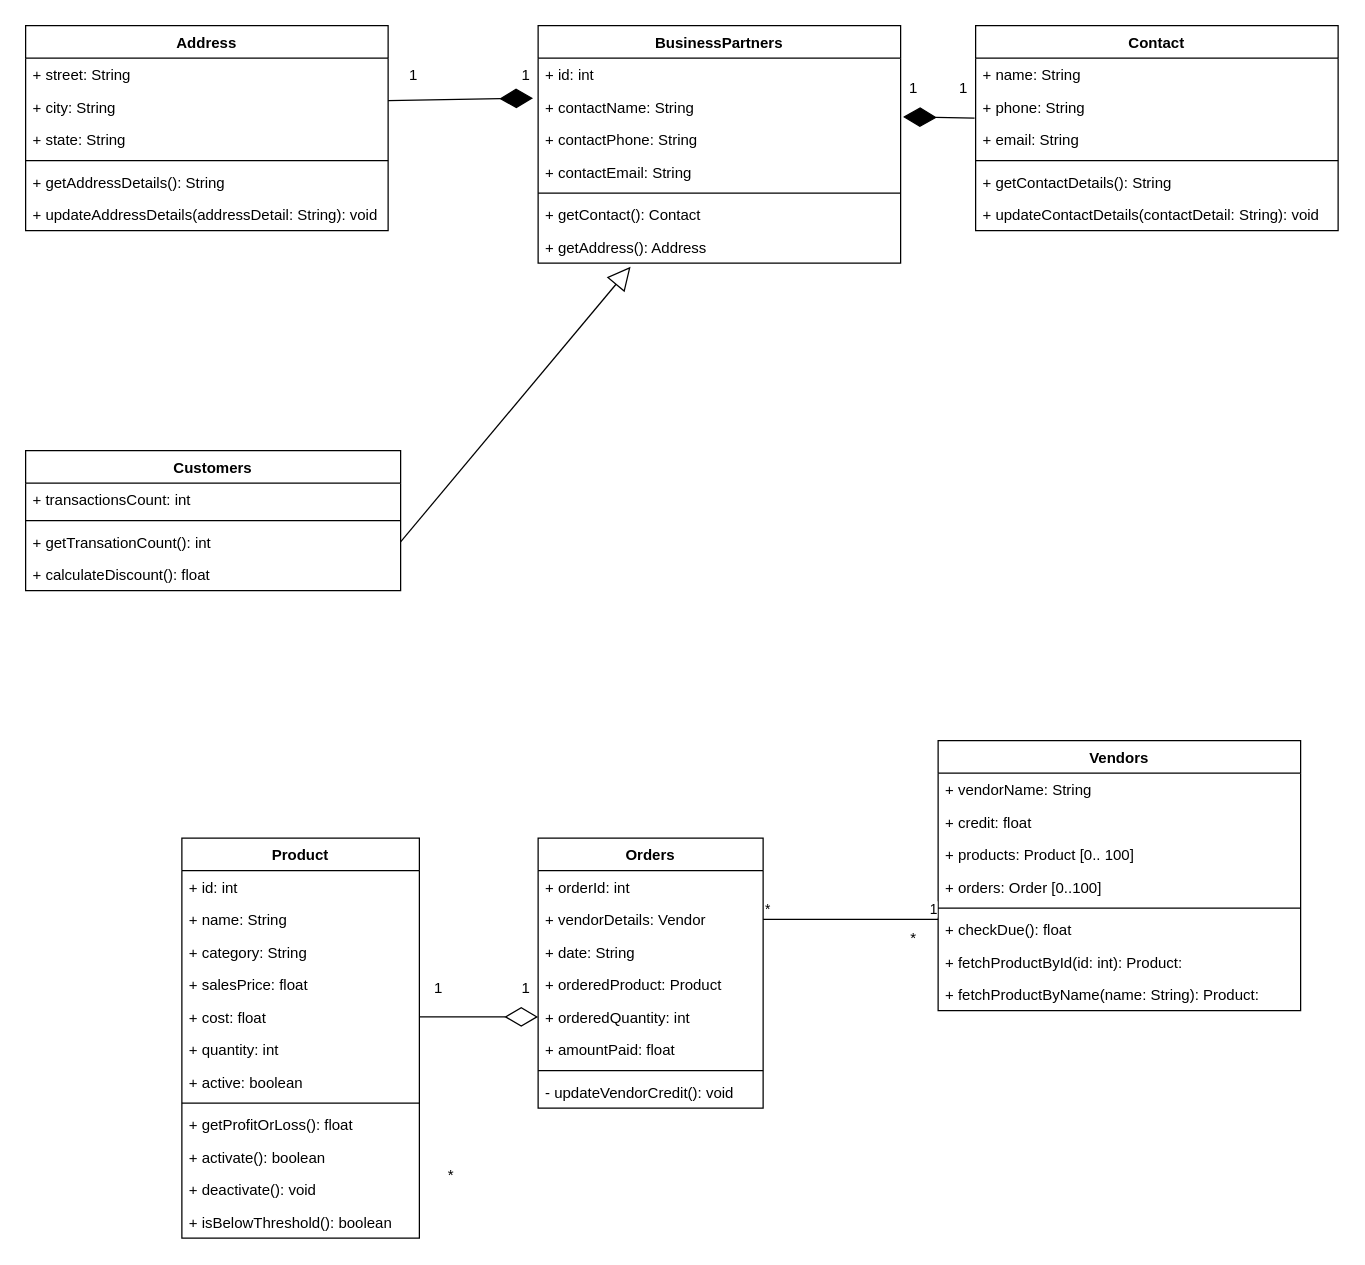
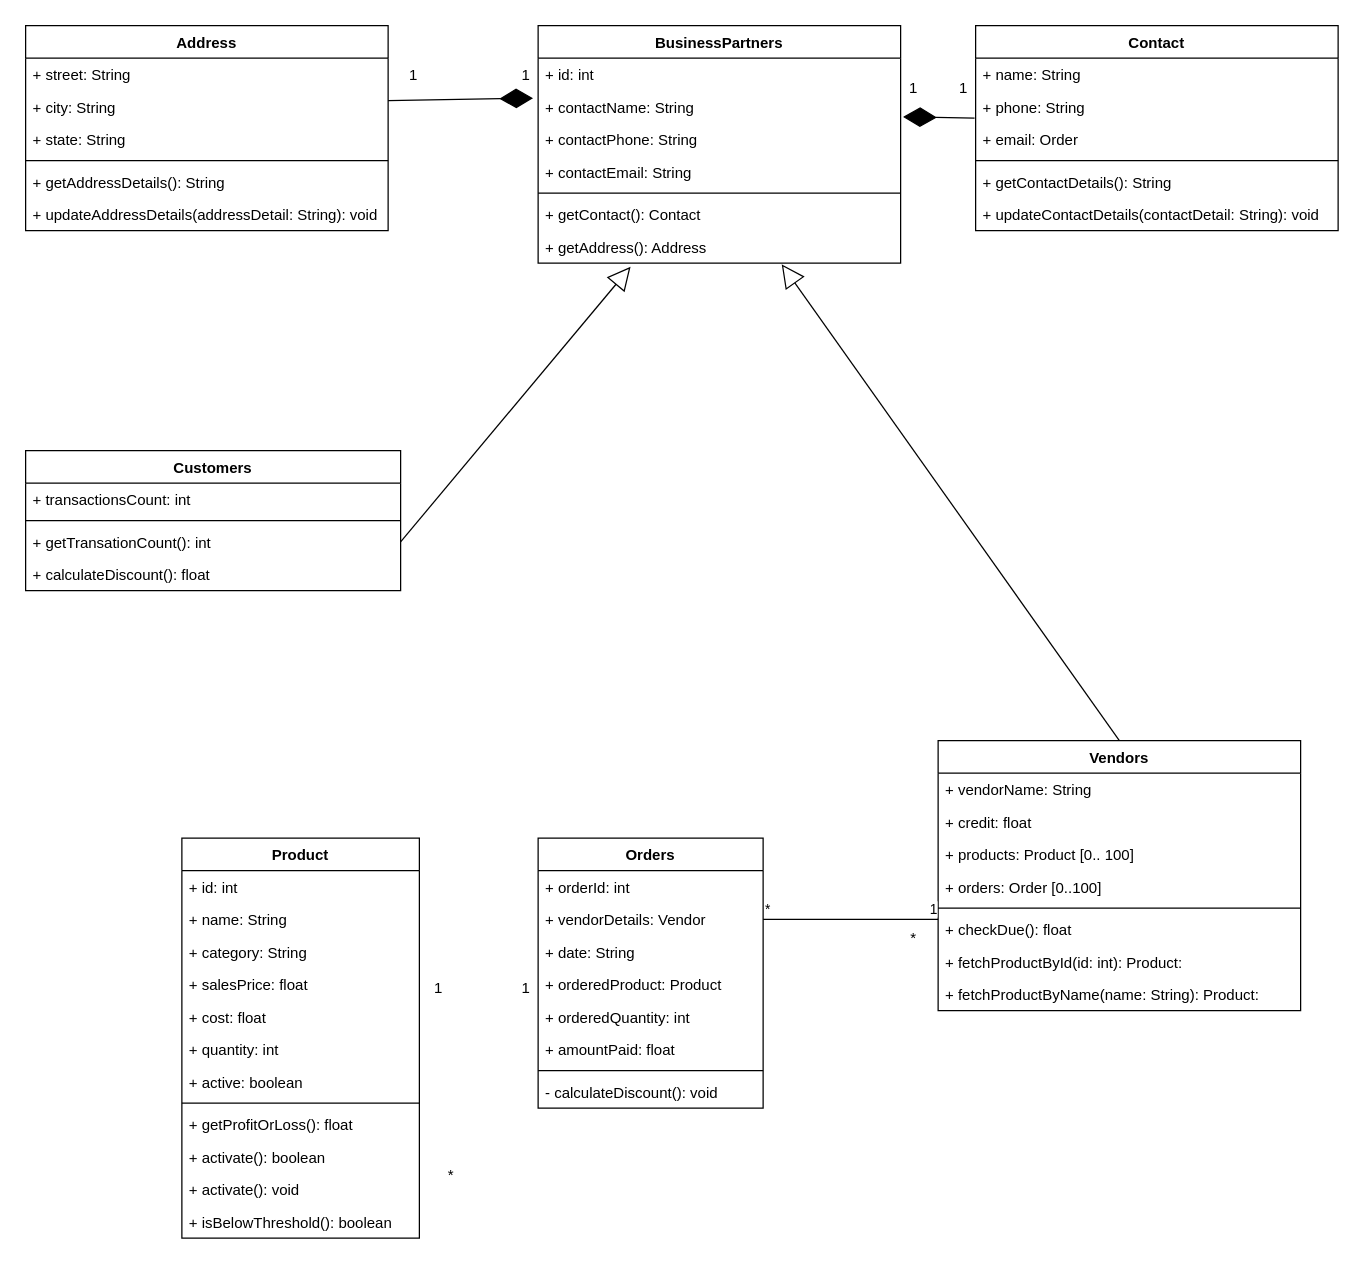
node "+ email: String": label "+ email: String" -> "+ email: Order"
edge "Vendors" -> "+ getAddress(): Address": added
edge "+ cost: float" -> "+ orderedQuantity: int": removed
node "- updateVendorCredit(): void": label "- updateVendorCredit(): void" -> "- calculateDiscount(): void"
node "+ deactivate(): void": label "+ deactivate(): void" -> "+ activate(): void"
